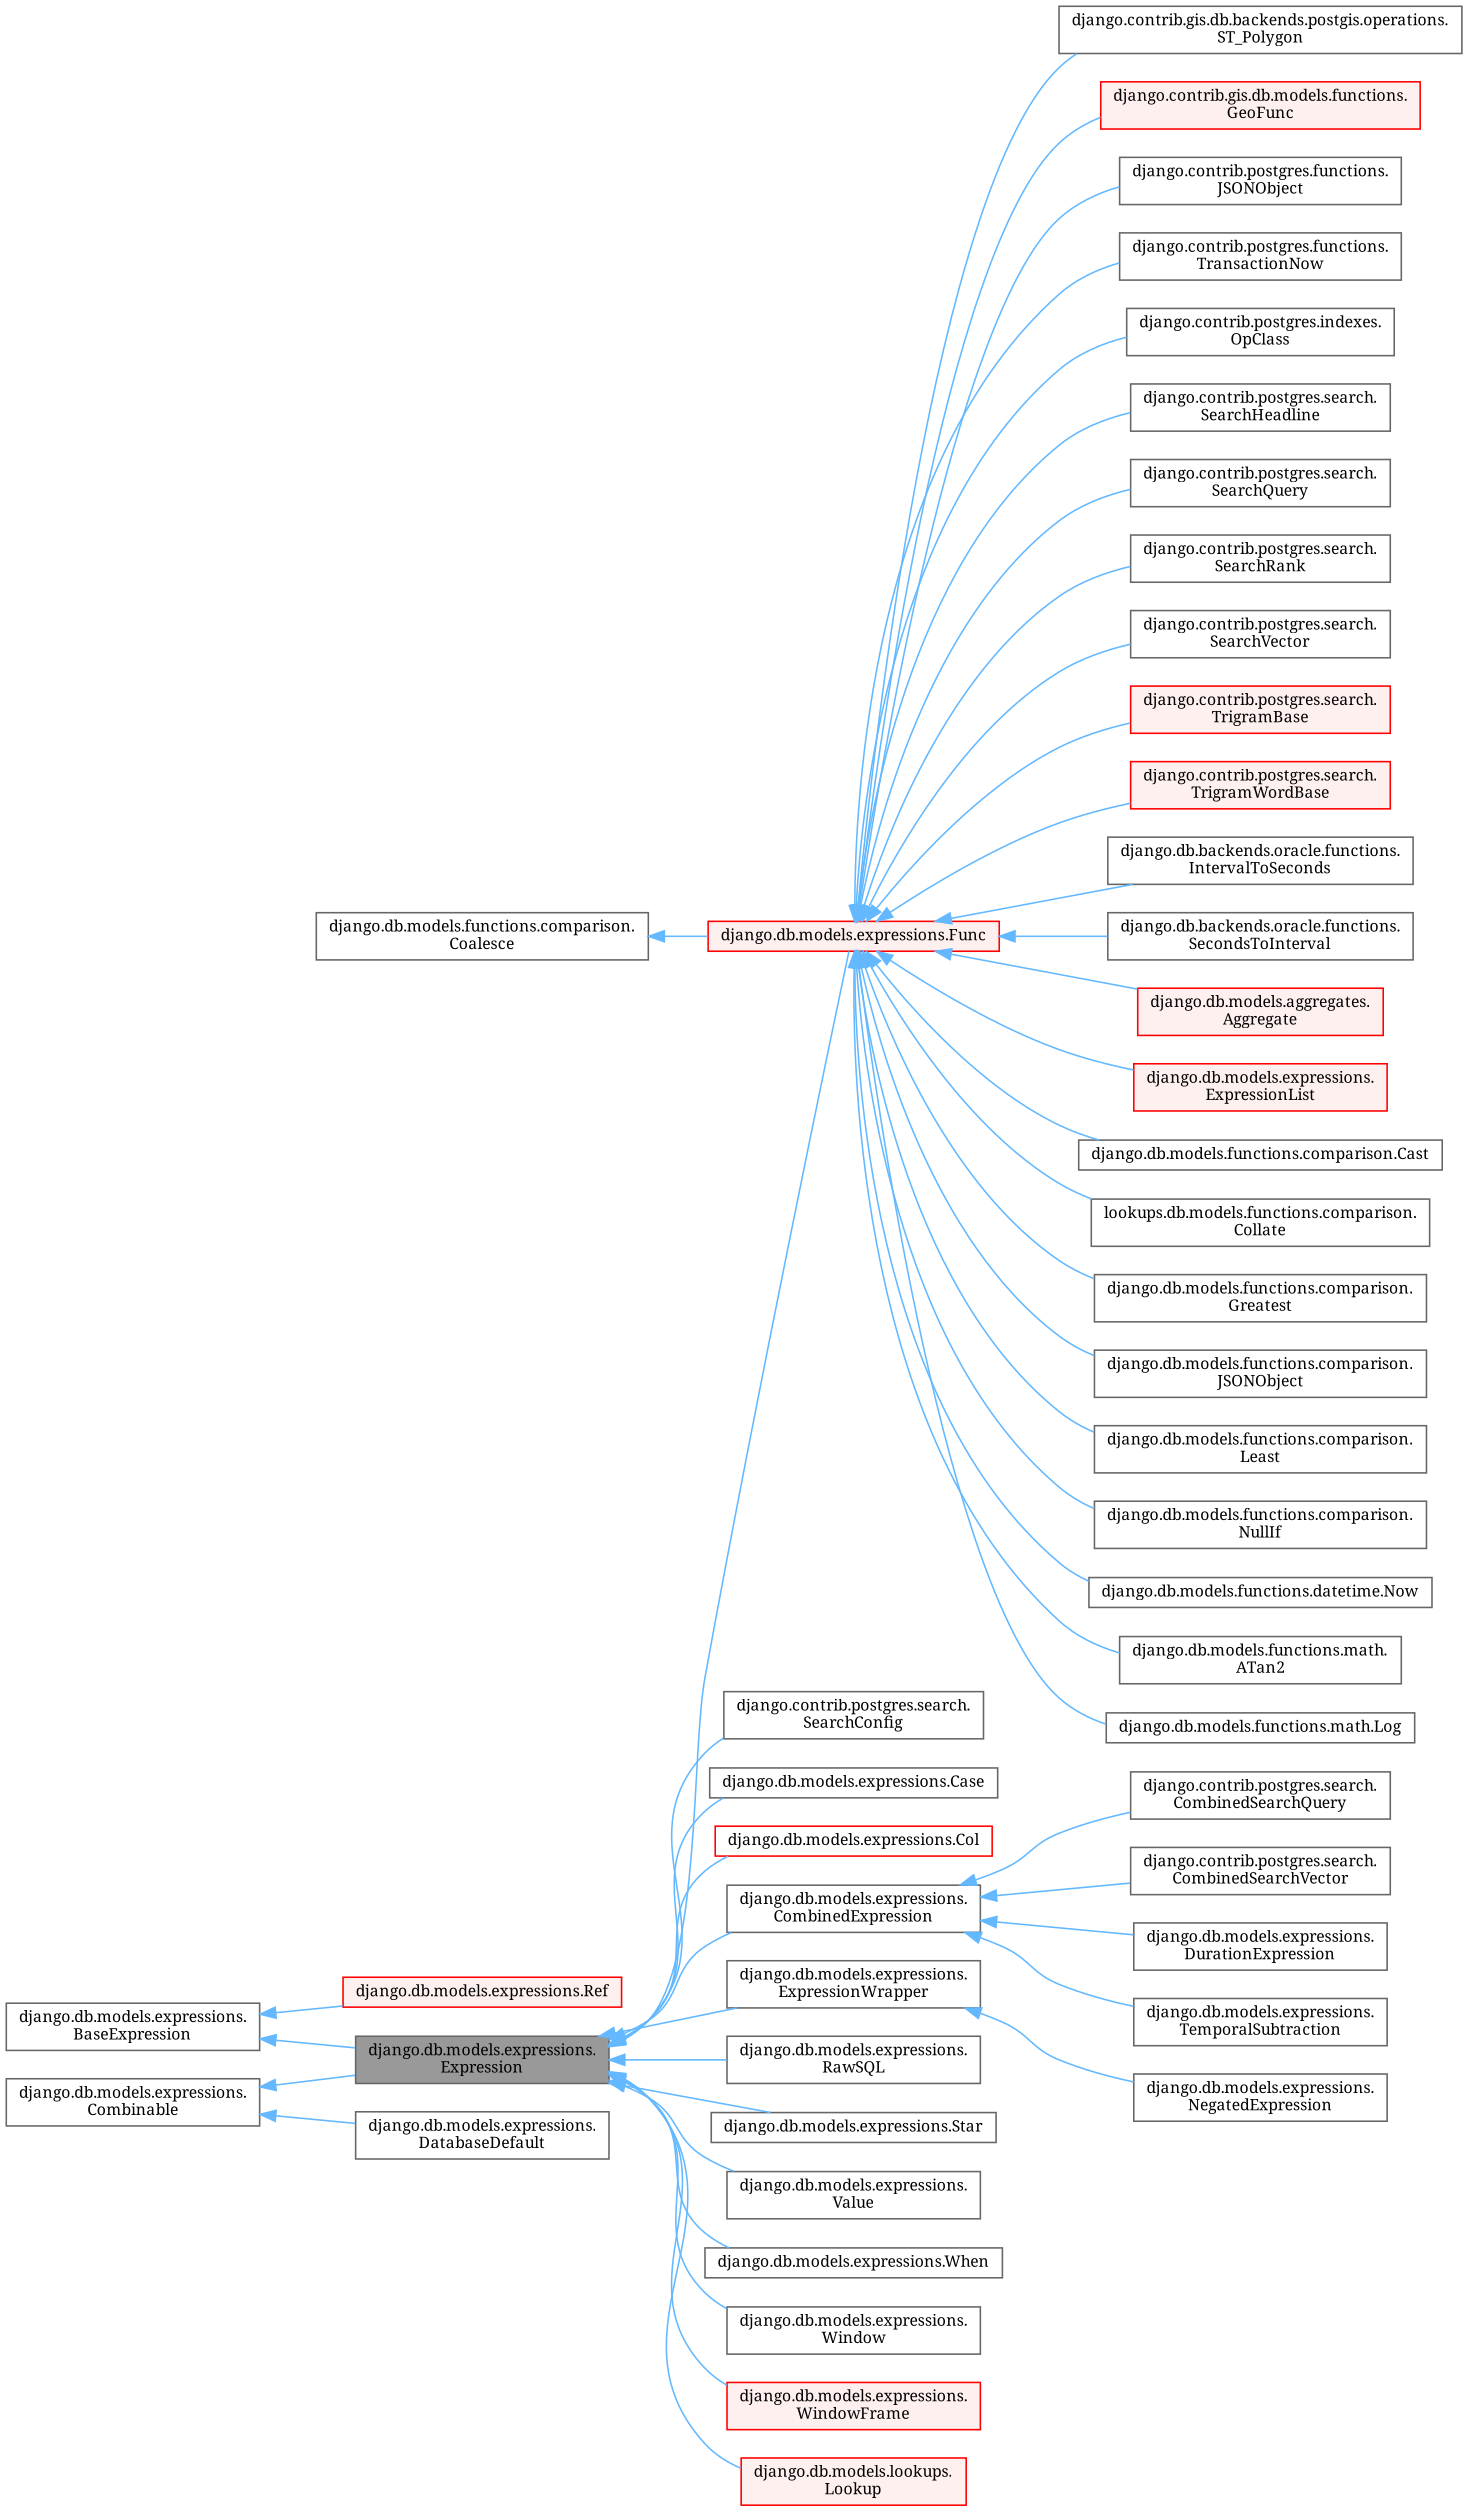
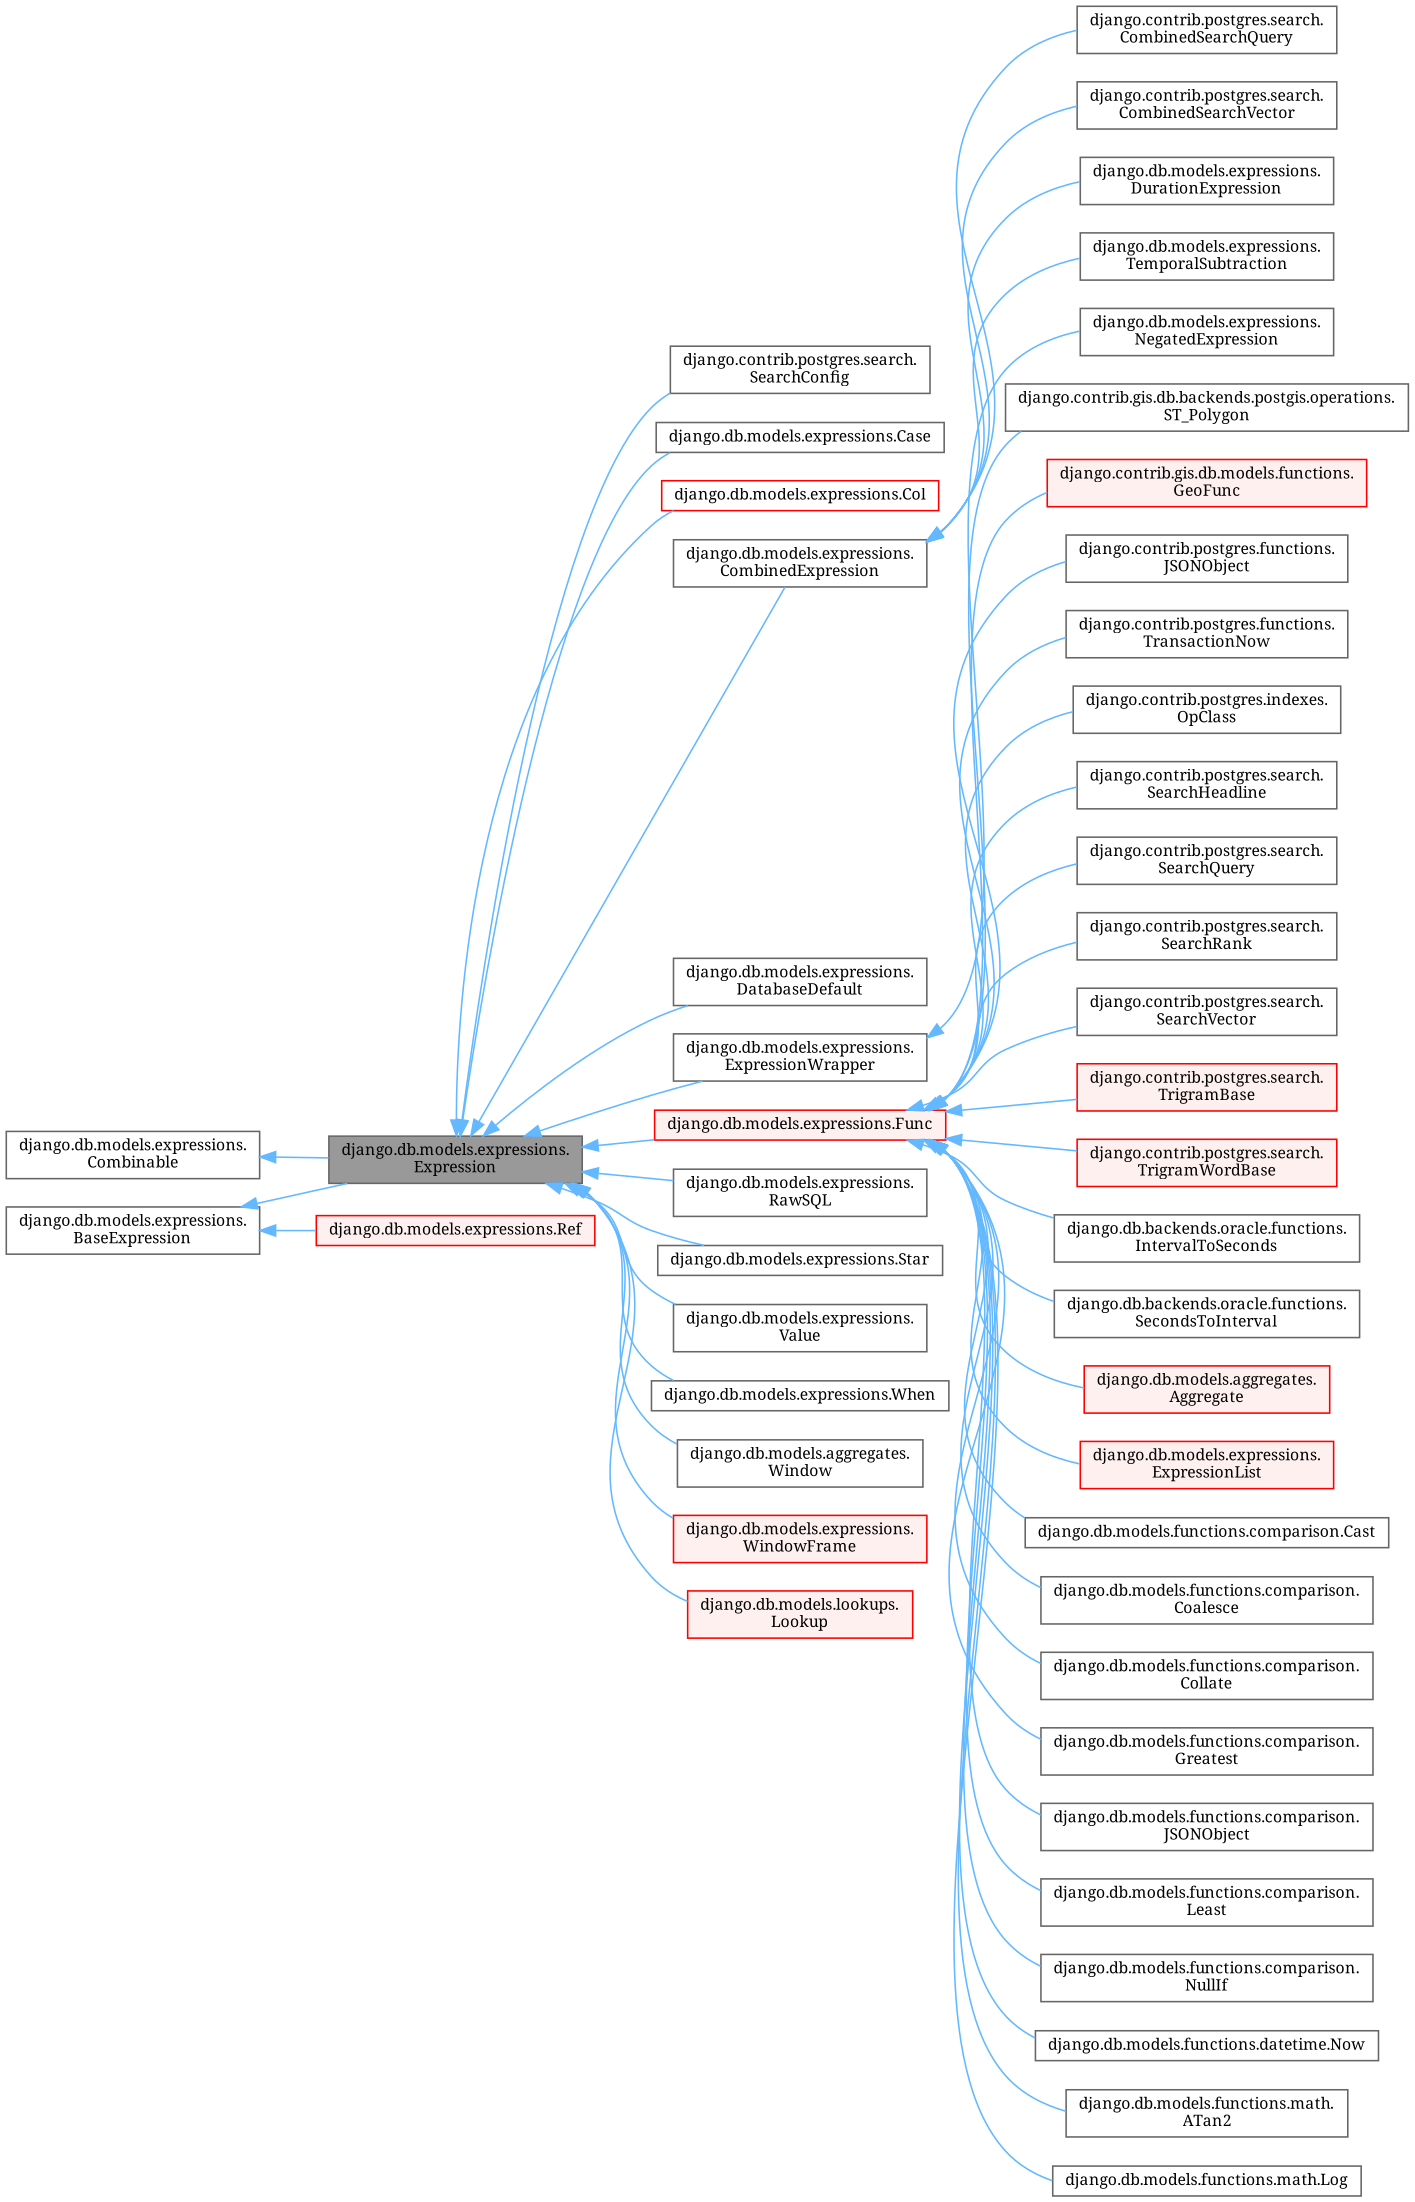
edge "django.db.models.expressions.Func" -> "django.db.models.functions.comparison. Coalesce": reversed
node "lookups.db.models.functions.comparison. Collate": label "lookups.db.models.functions.comparison. Collate" -> "django.db.models.functions.comparison. Collate"
edge "django.db.models.expressions. DatabaseDefault" -> "django.db.models.expressions. Combinable": now "django.db.models.expressions. DatabaseDefault" -> "django.db.models.expressions. Expression"
node "django.db.models.expressions. Window": label "django.db.models.expressions. Window" -> "django.db.models.aggregates. Window"
